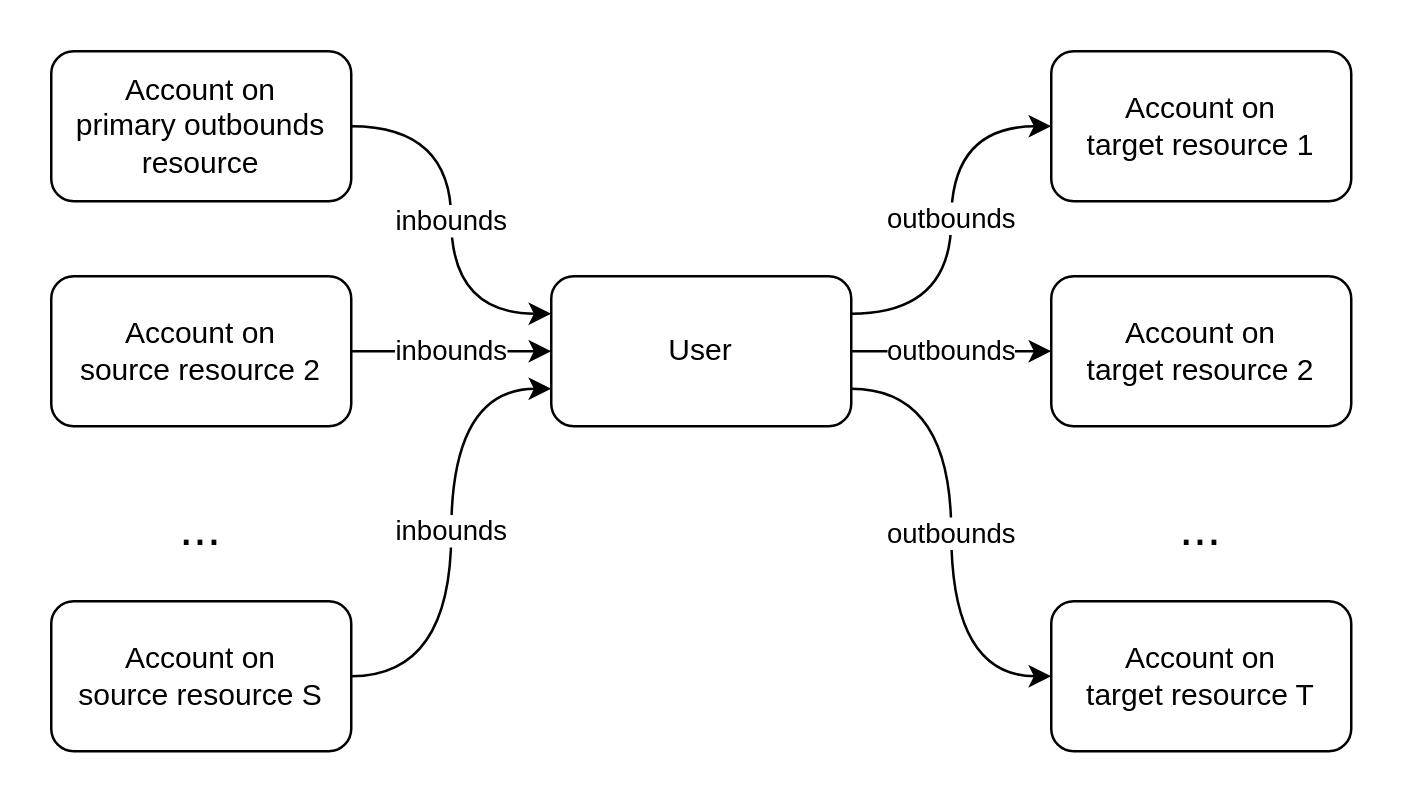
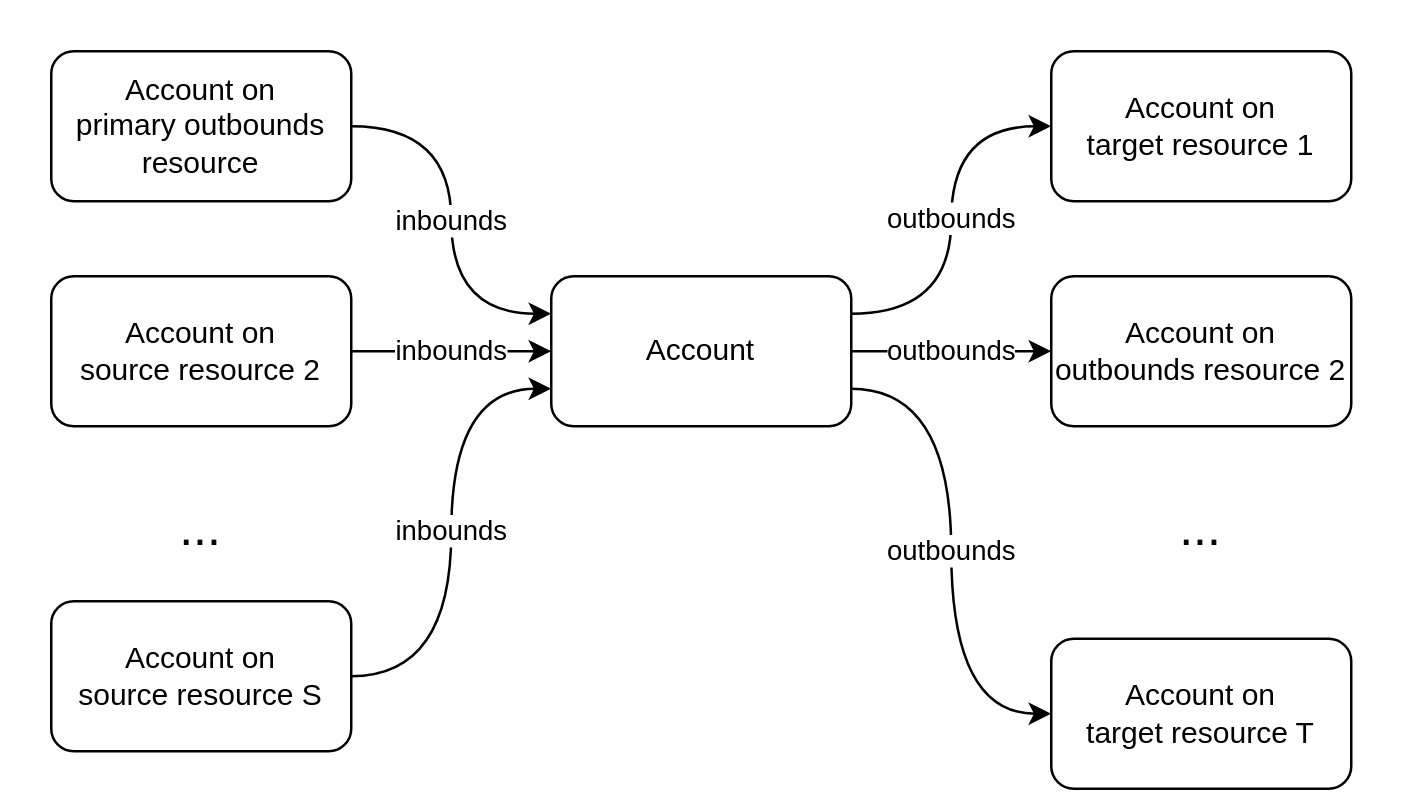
node "User": label "User" -> "Account"
node "Account on target resource 2": label "Account on target resource 2" -> "Account on outbounds resource 2"
node "Account on target resource T": moved (1201, 676) -> (1201, 714)
